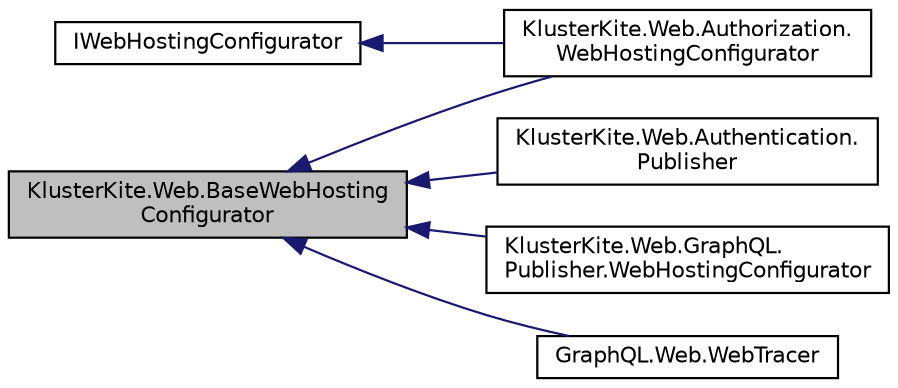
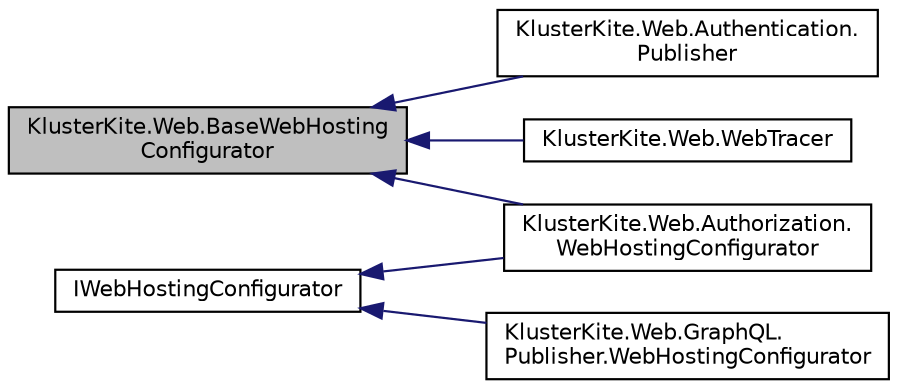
edge "KlusterKite.Web.GraphQL. Publisher.WebHostingConfigurator" -> "KlusterKite.Web.BaseWebHosting Configurator": now "KlusterKite.Web.GraphQL. Publisher.WebHostingConfigurator" -> "IWebHostingConfigurator"
node "GraphQL.Web.WebTracer": label "GraphQL.Web.WebTracer" -> "KlusterKite.Web.WebTracer"
